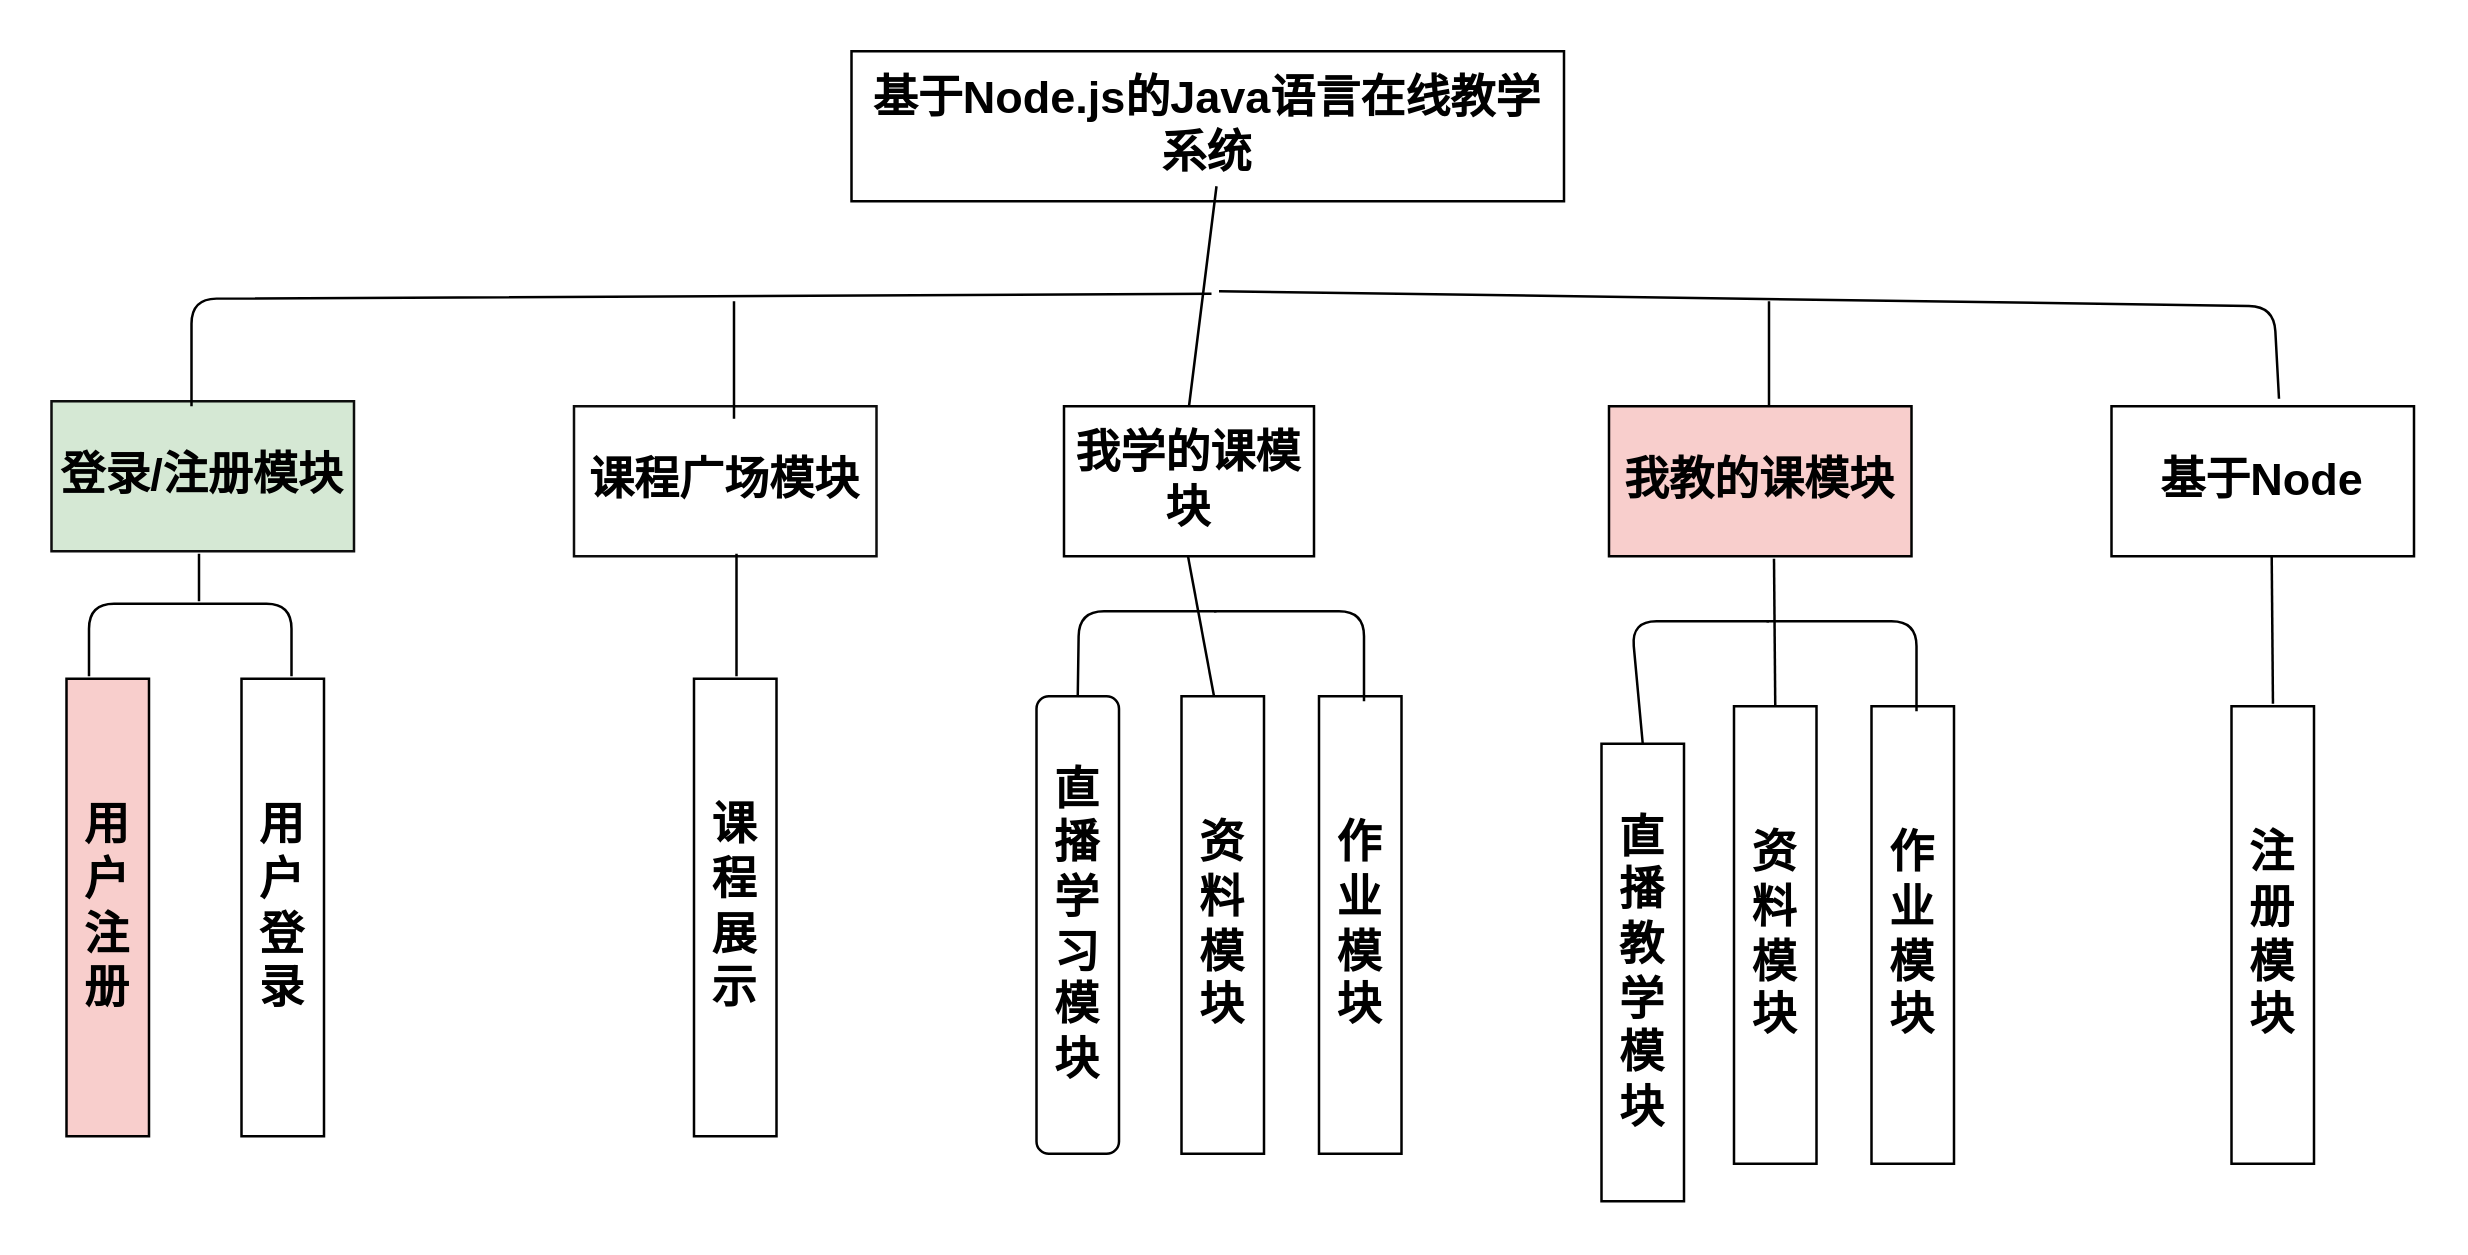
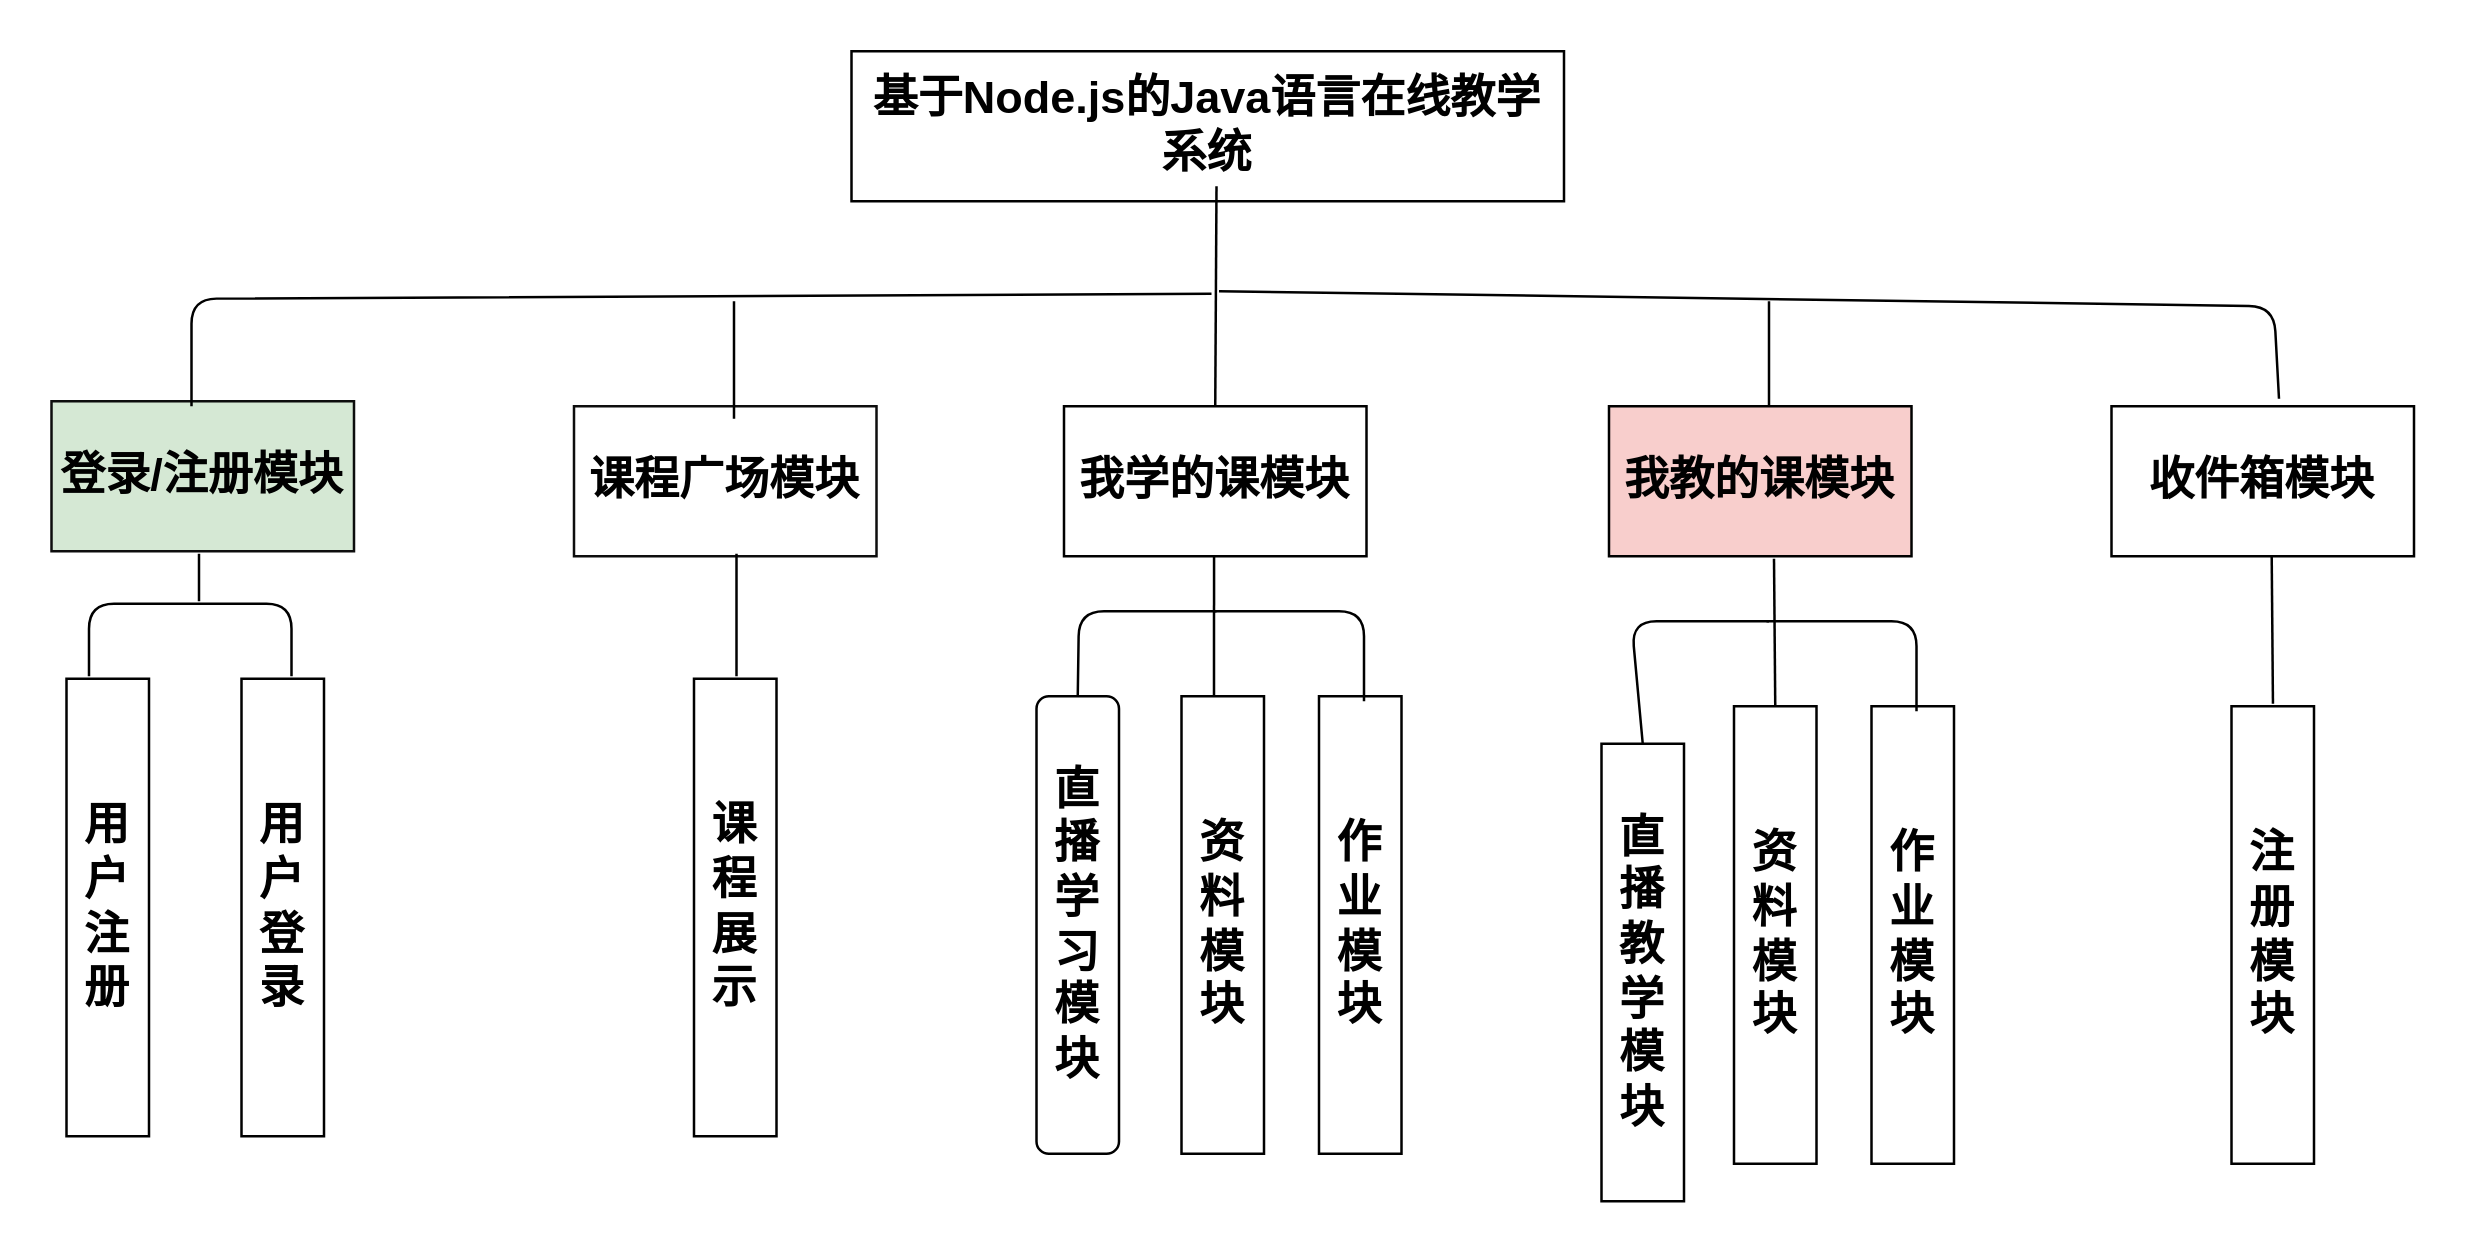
node "我学的课模块": size 250x150 -> 303x150
node "基于Node": label "基于Node" -> "收件箱模块"
node "用户注册": fillcolor #f8cecc -> #ffffff
